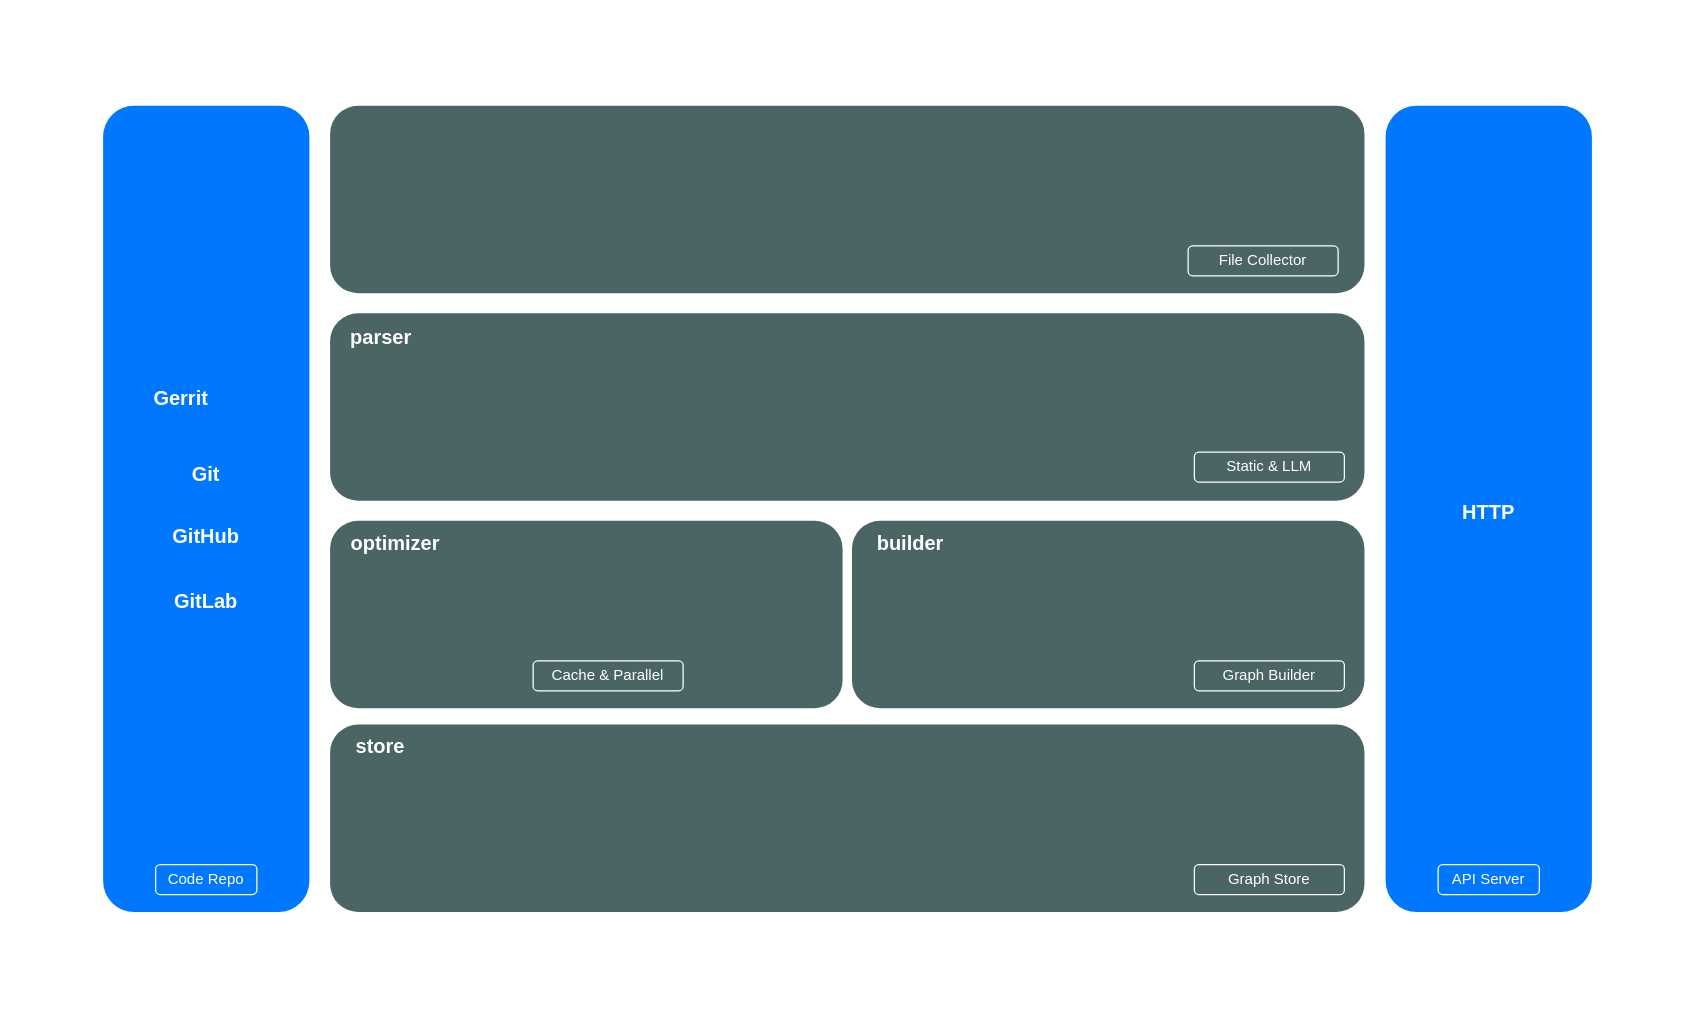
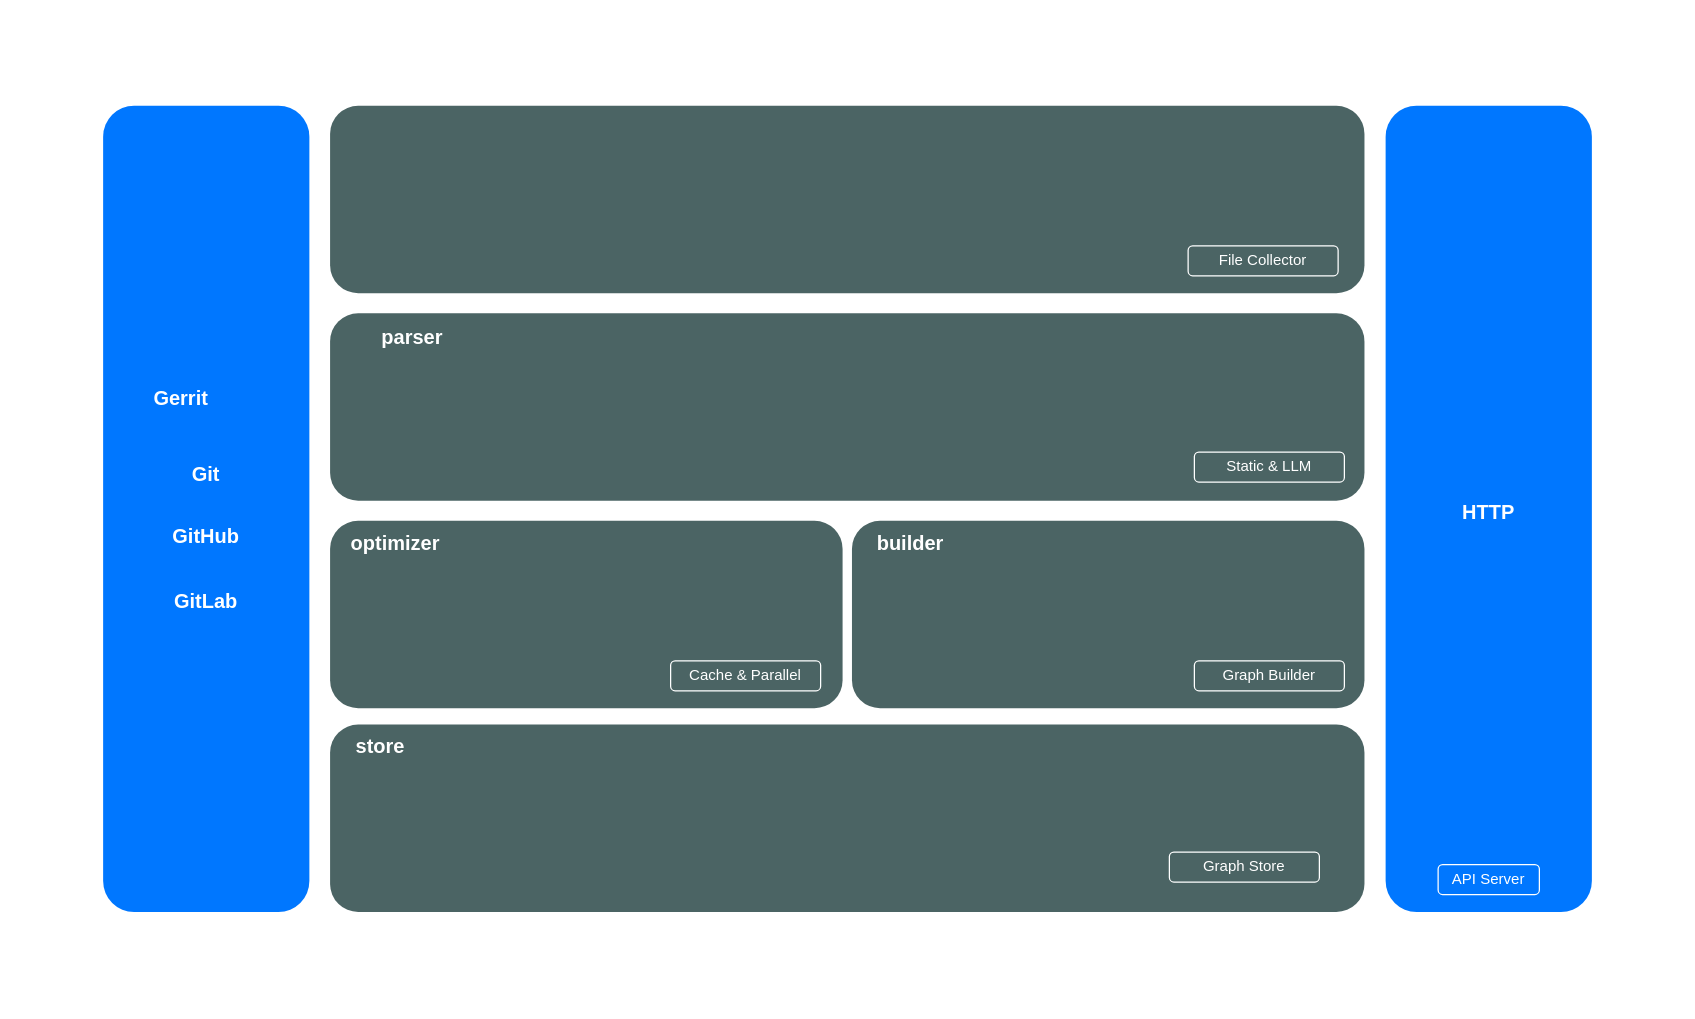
node "parser": moved (381, 337) -> (412, 337)
node "Cache & Parallel": moved (608, 676) -> (746, 676)
node "Code Repo": removed
node "Graph Store": moved (1269, 879) -> (1244, 867)
